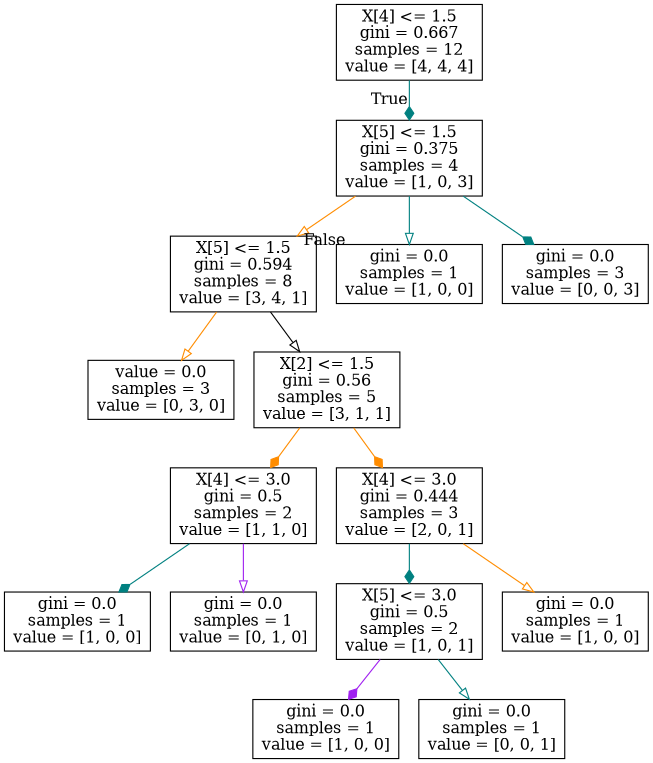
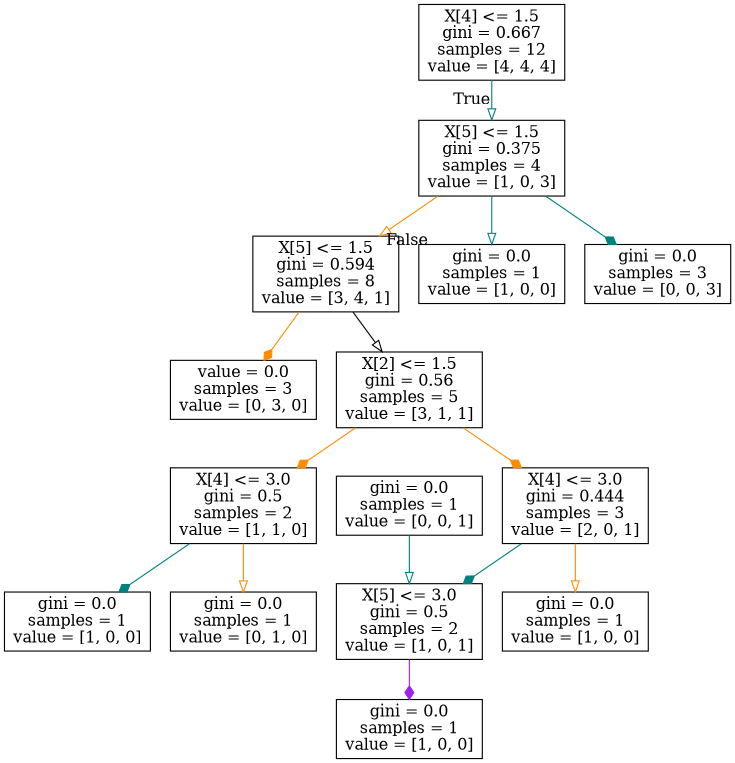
edge "X[4] <= 1.5 gini = 0.667 samples = 12 value = [4, 4, 4]" -> "X[5] <= 1.5 gini = 0.375 samples = 4 value = [1, 0, 3]": arrowhead diamond -> onormal
edge "X[5] <= 1.5 gini = 0.594 samples = 8 value = [3, 4, 1]" -> "value = 0.0 samples = 3 value = [0, 3, 0]": arrowhead onormal -> diamond
edge "X[4] <= 3.0 gini = 0.5 samples = 2 value = [1, 1, 0]" -> "gini = 0.0 samples = 1 value = [0, 1, 0]": color purple -> darkorange
edge "X[5] <= 3.0 gini = 0.5 samples = 2 value = [1, 0, 1]" -> "gini = 0.0 samples = 1 value = [0, 0, 1]": reversed
